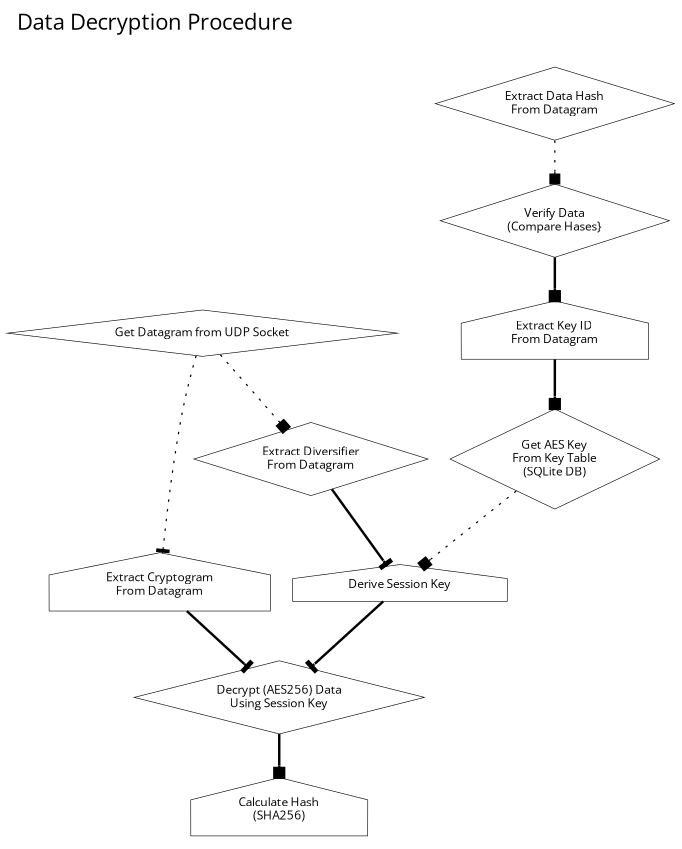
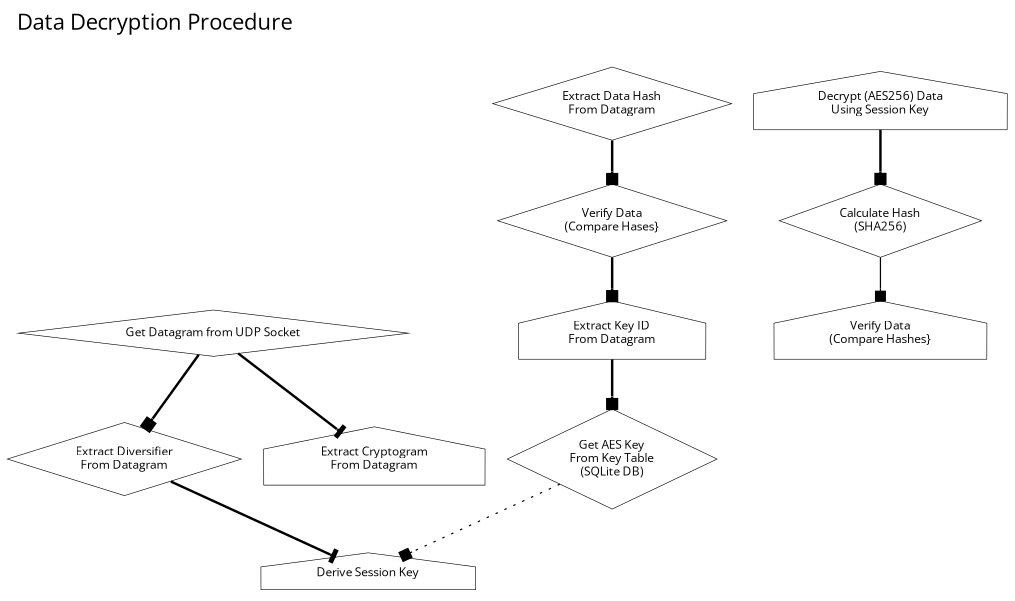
edge "Extract Data Hash From Datagram" -> "Verify Data (Compare Hases}": style dotted -> bold
node "Verify Data (Compare Hashes}": added
edge "Get Datagram from UDP Socket" -> "Extract Diversifier From Datagram": style dotted -> bold
edge "Get Datagram from UDP Socket" -> "Extract Cryptogram From Datagram": style dotted -> bold
edge "Derive Session Key" -> "Decrypt (AES256) Data Using Session Key": removed
edge "Extract Cryptogram From Datagram" -> "Decrypt (AES256) Data Using Session Key": removed
node "Decrypt (AES256) Data Using Session Key": shape diamond -> house
node "Calculate Hash (SHA256)": shape house -> diamond
